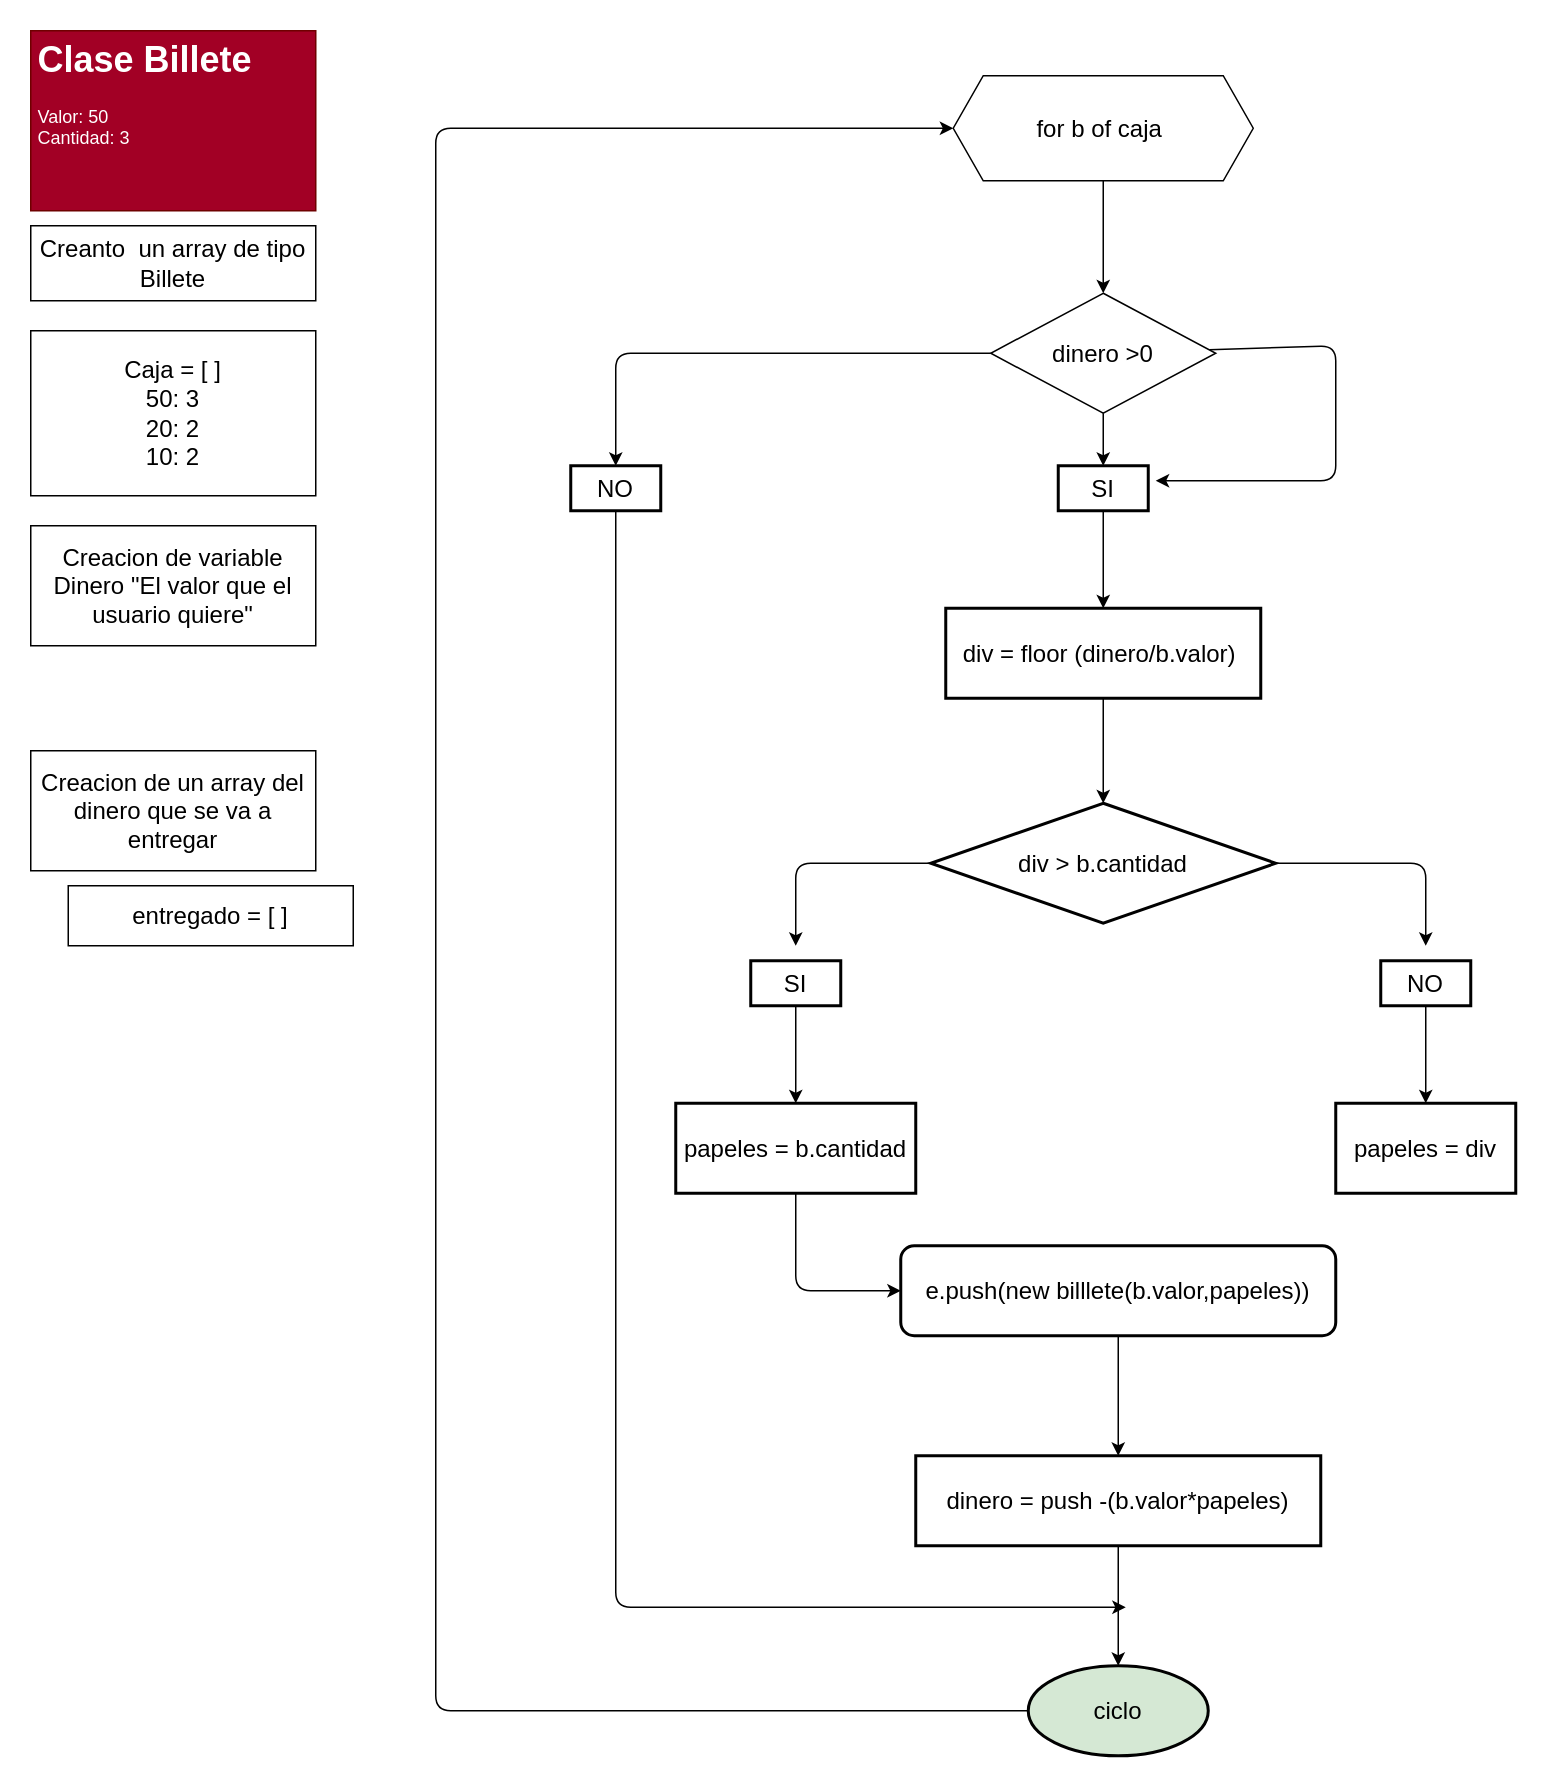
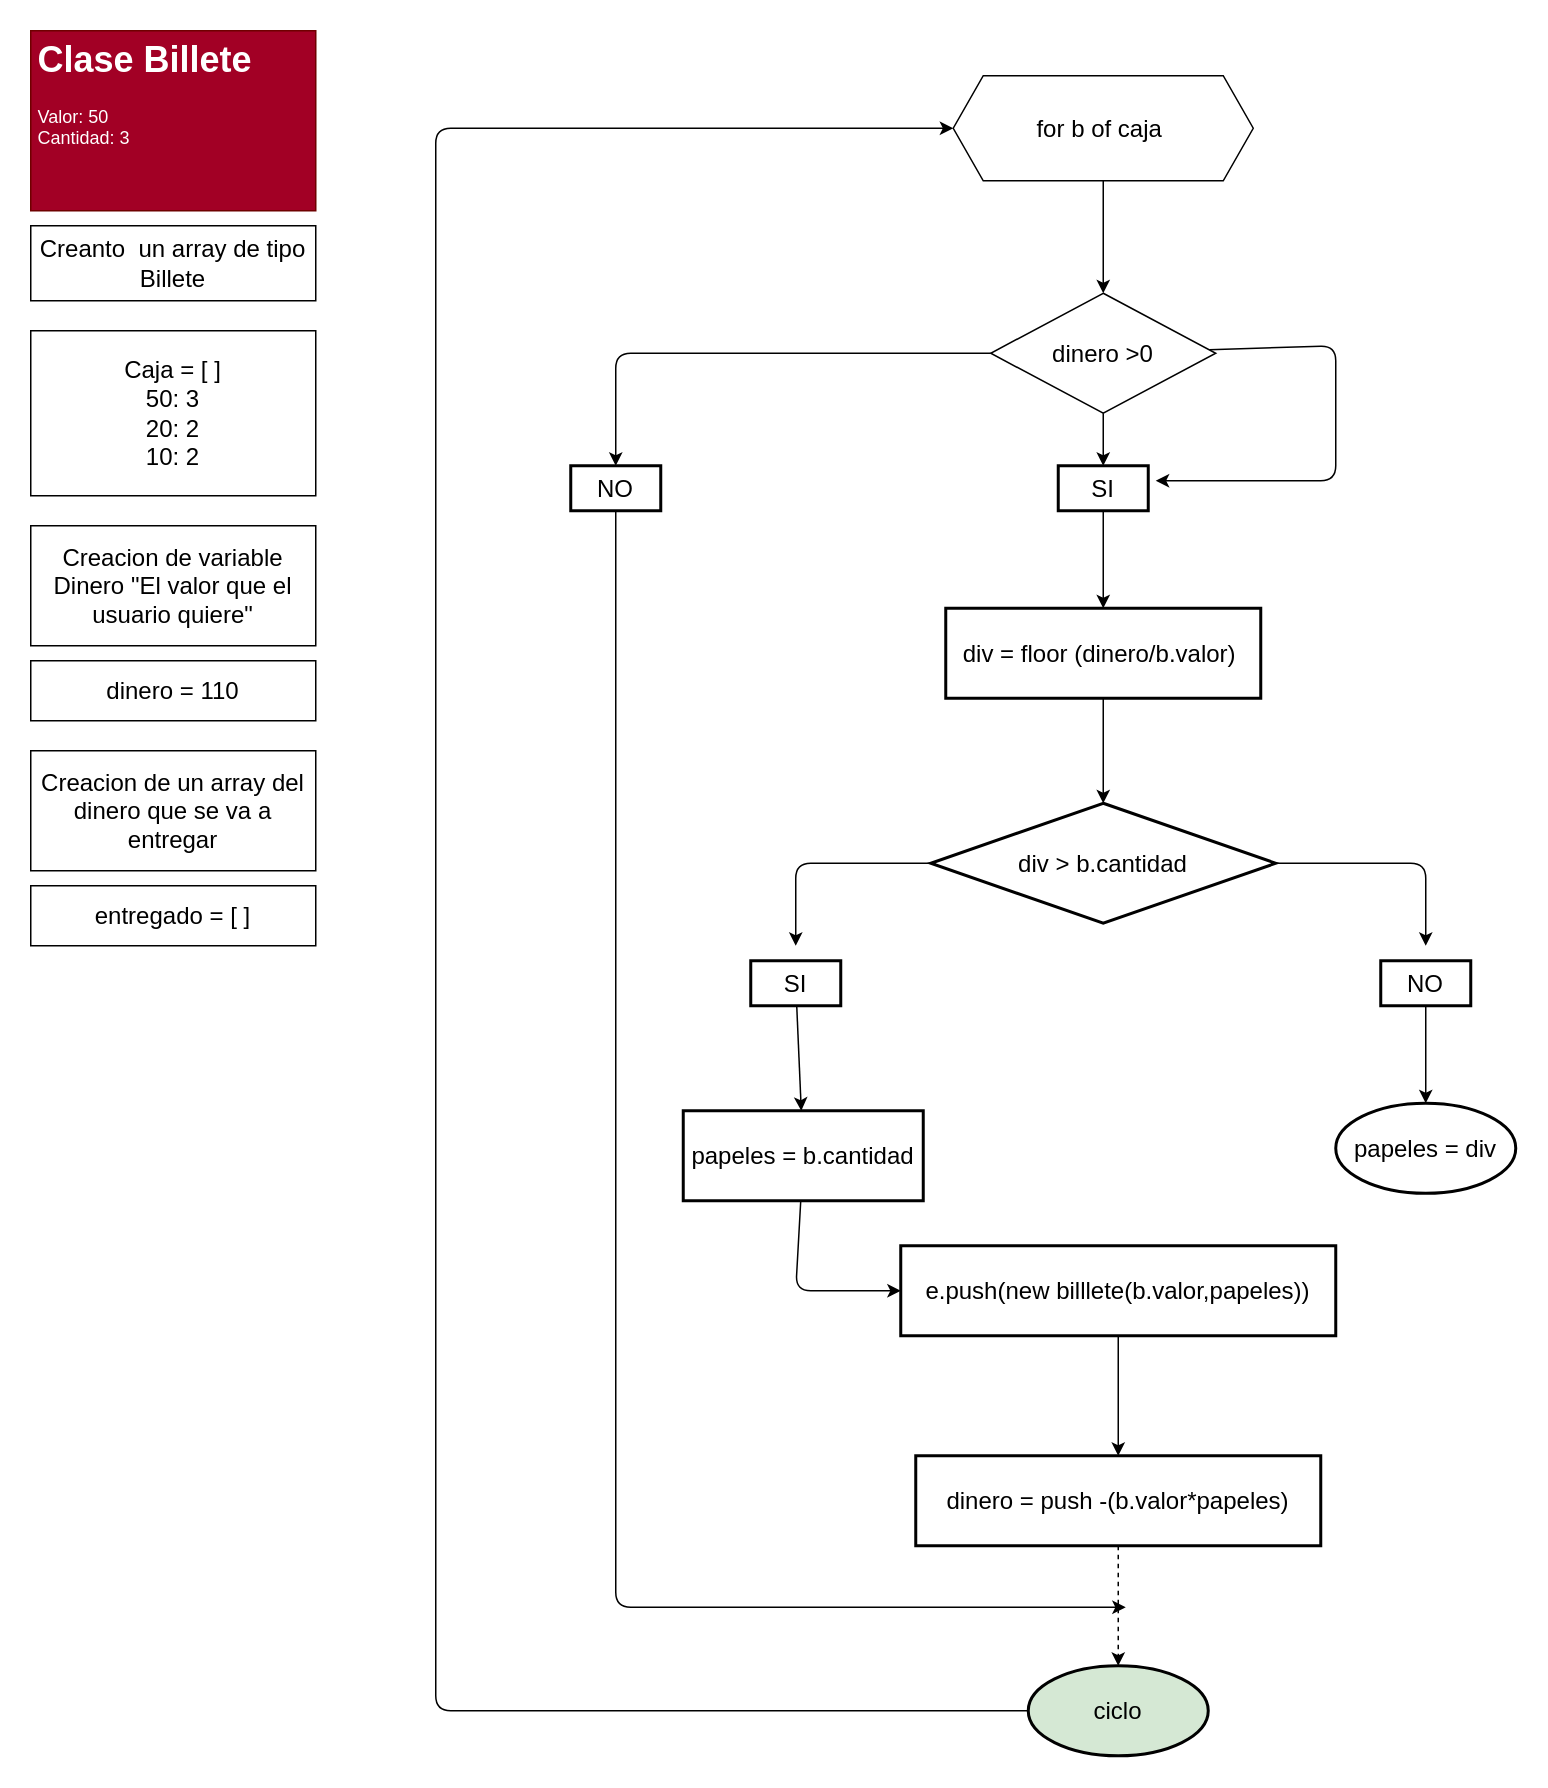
node "dinero = 110": added
node "entregado = [ ]": moved (211, 916) -> (173, 916)
node "papeles = b.cantidad": moved (796, 1148) -> (803, 1156)
node "papeles = div": shape rectangle -> ellipse
node "e.push(new billlete(b.valor,papeles))": shape rounded rectangle -> rectangle
edge "dinero = push -(b.valor*papeles)" -> "ciclo": style solid -> dashed
